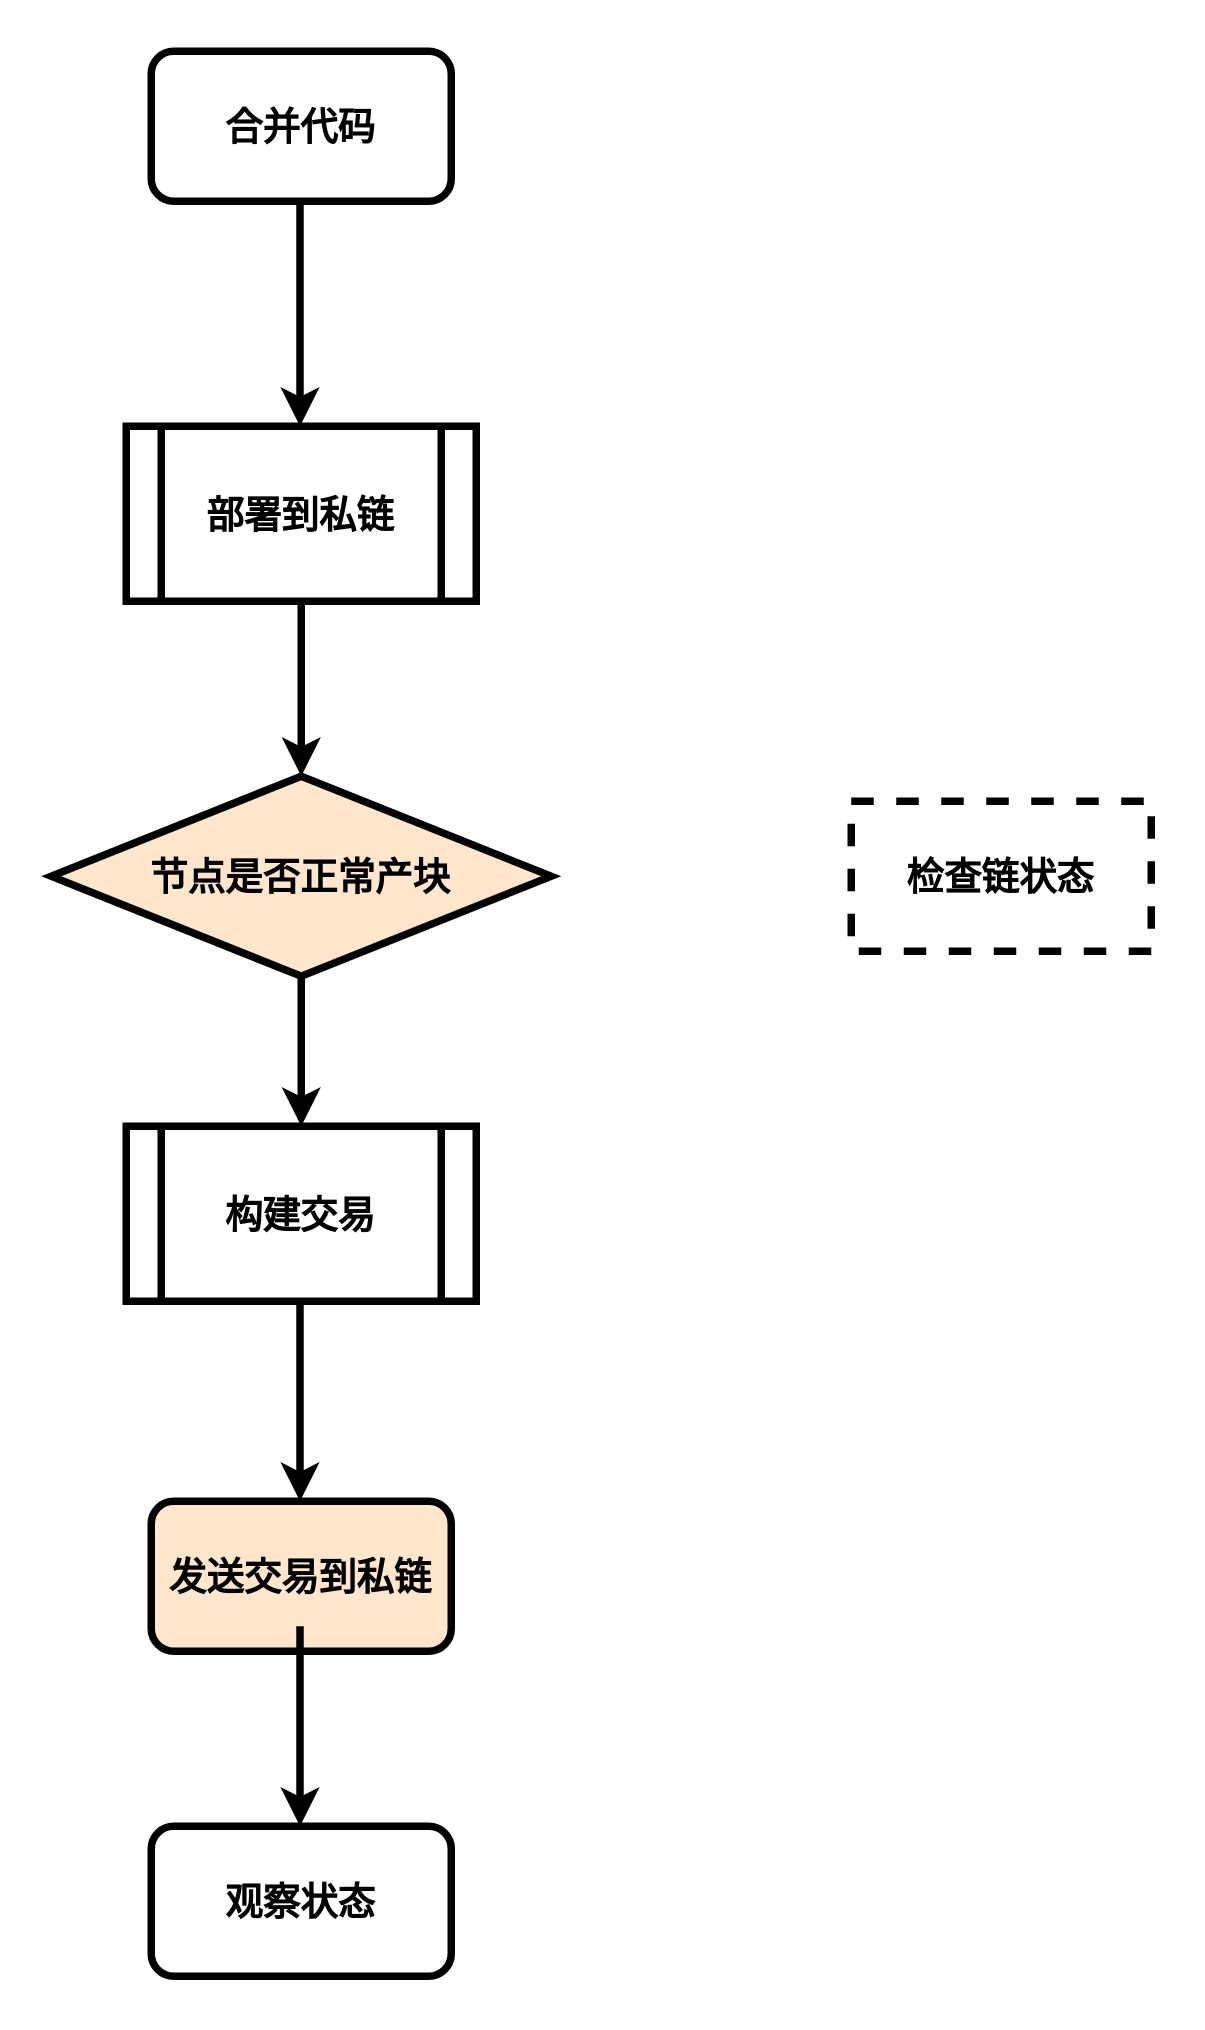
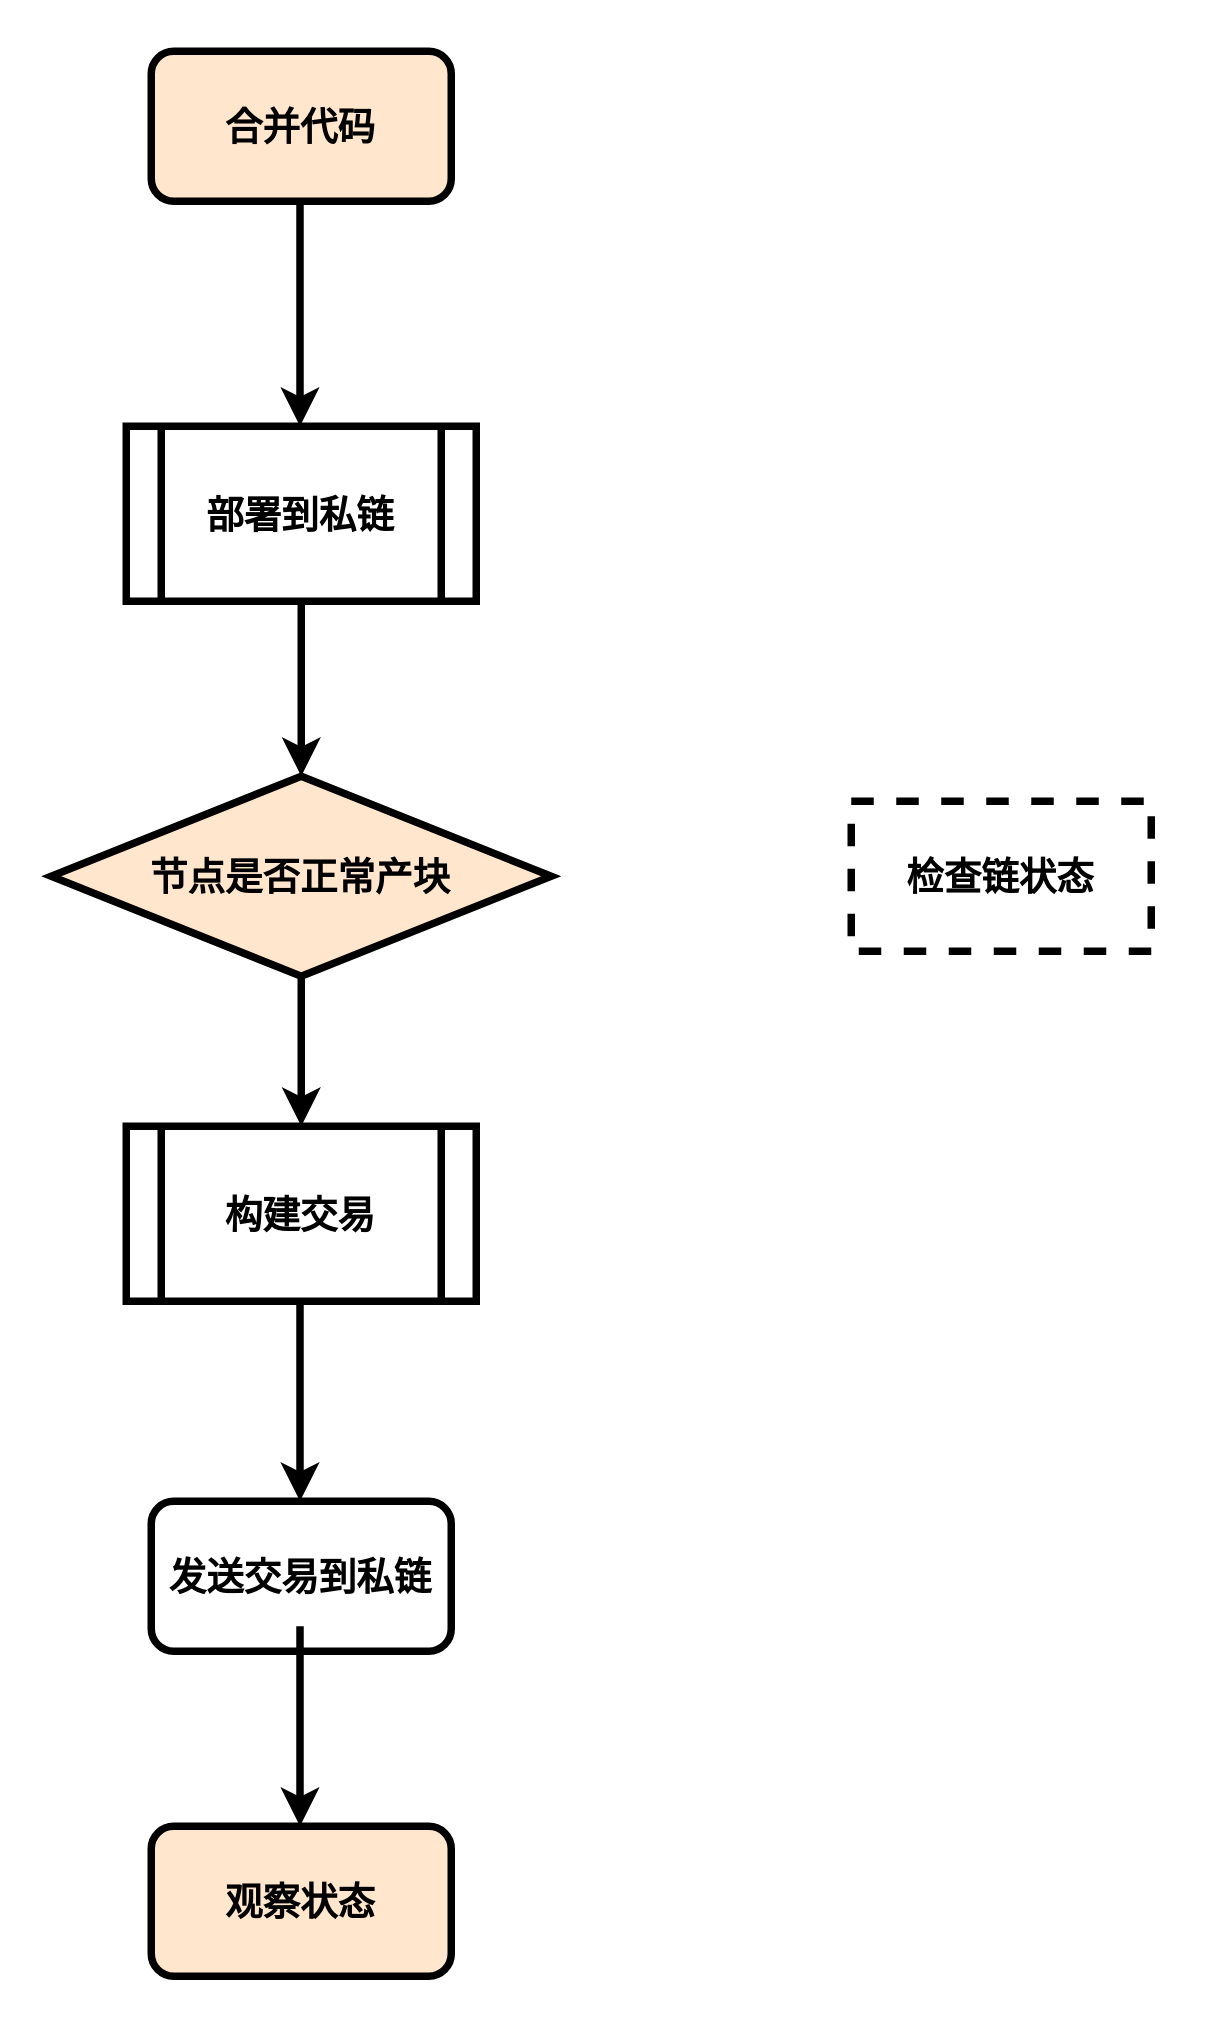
node "合并代码": fillcolor #ffffff -> #ffe6cc
node "发送交易到私链": fillcolor #ffe6cc -> #ffffff
node "观察状态": fillcolor #ffffff -> #ffe6cc
